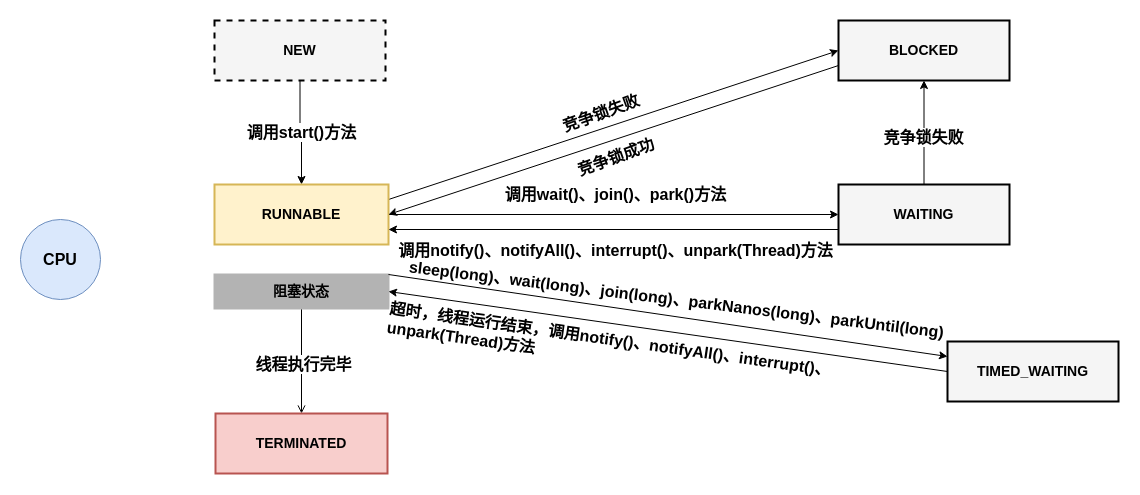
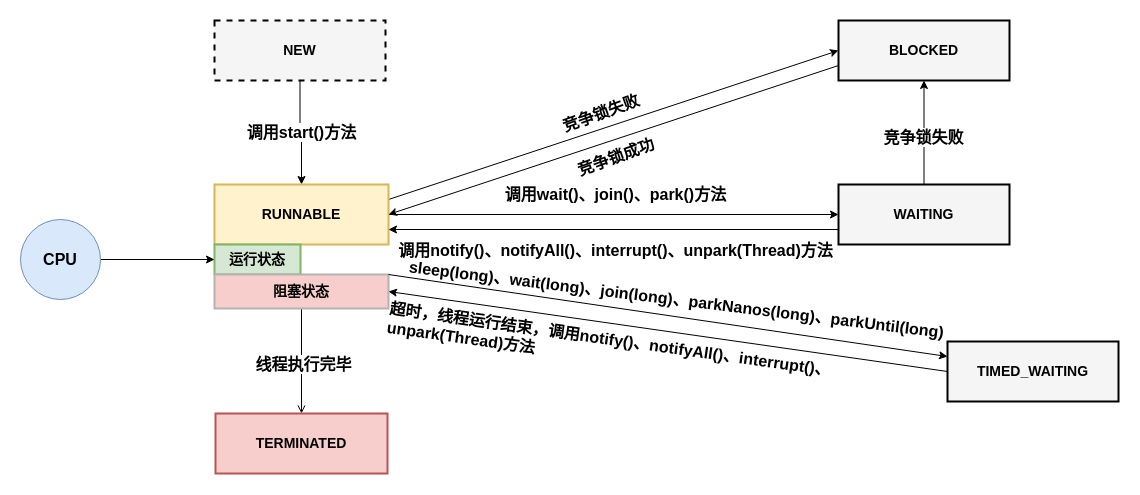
edge "CPU" -> "运行状态": added
node "运行状态": added
node "阻塞状态": fillcolor #b3b3b3 -> #f8cecc
